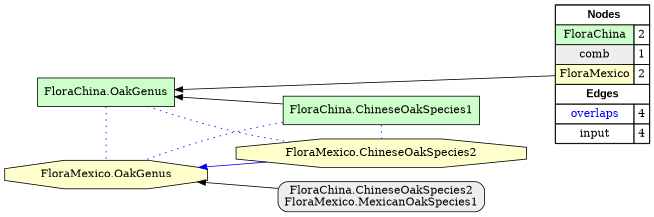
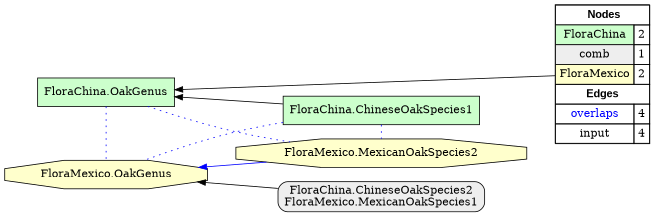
node "FloraMexico.ChineseOakSpecies2": label "FloraMexico.ChineseOakSpecies2" -> "FloraMexico.MexicanOakSpecies2"
